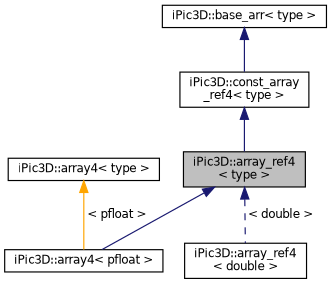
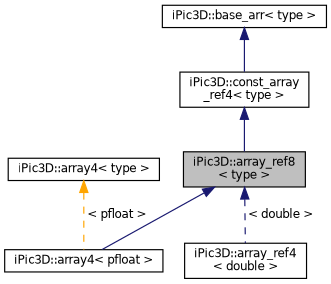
node "iPic3D::array_ref4 < type >": label "iPic3D::array_ref4 < type >" -> "iPic3D::array_ref8 < type >"
edge "iPic3D::array4< pfloat >" -> "iPic3D::array4< type >": style solid -> dashed
